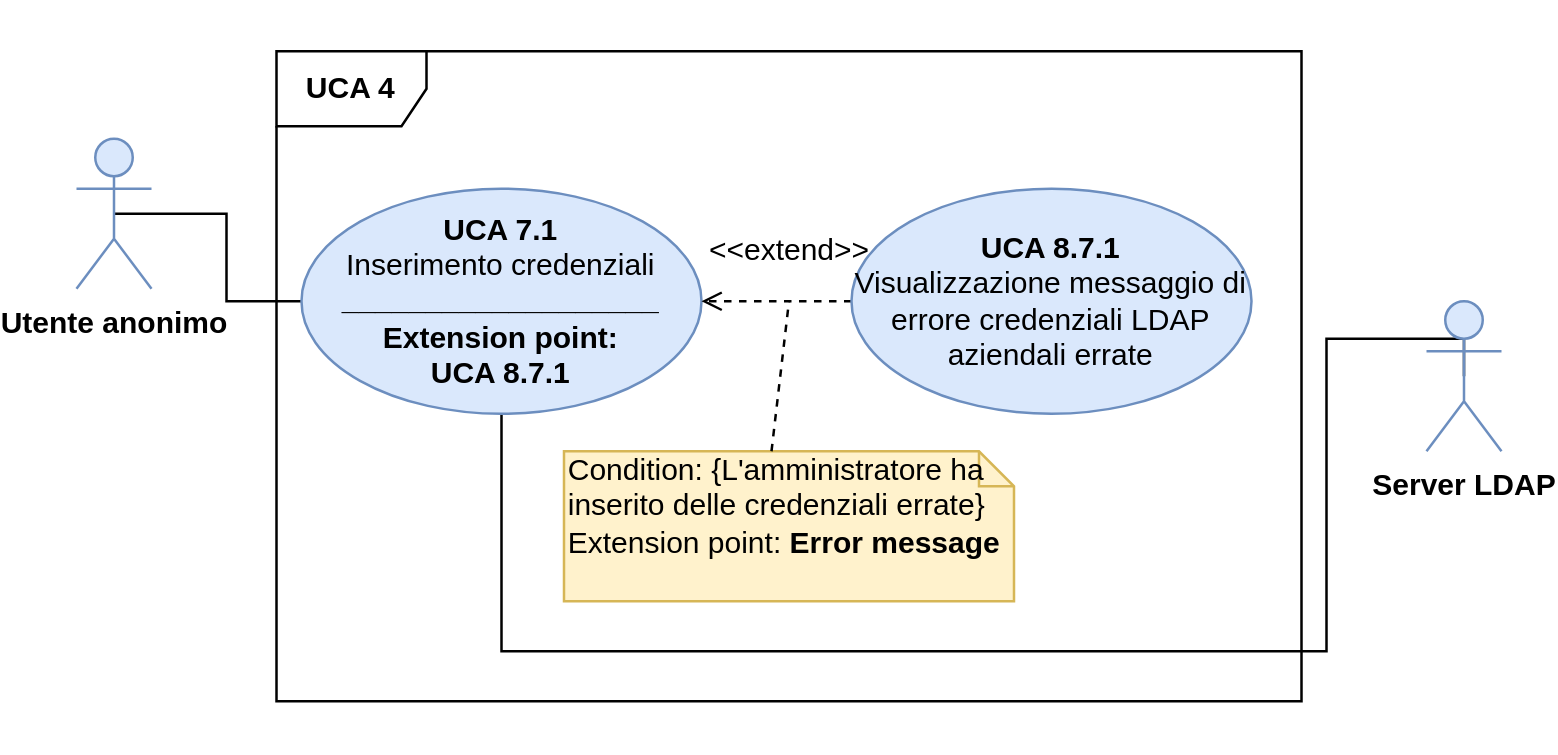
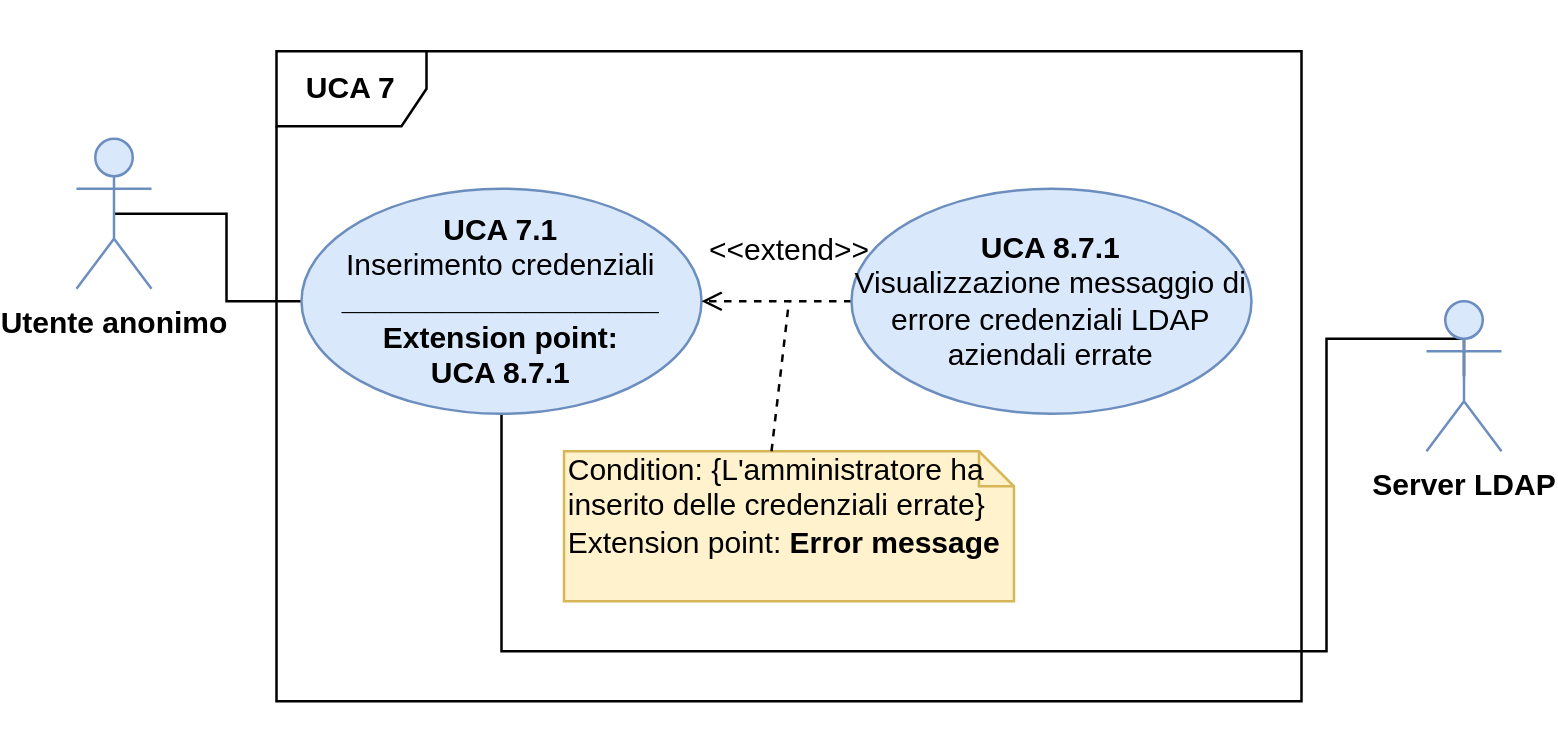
node "UCA 4": label "UCA 4" -> "UCA 7"
